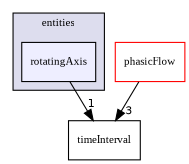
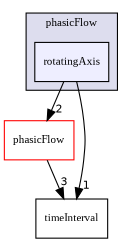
cluster "entities": label "entities" -> "phasicFlow"
edge "rotatingAxis" -> "phasicFlow": added
